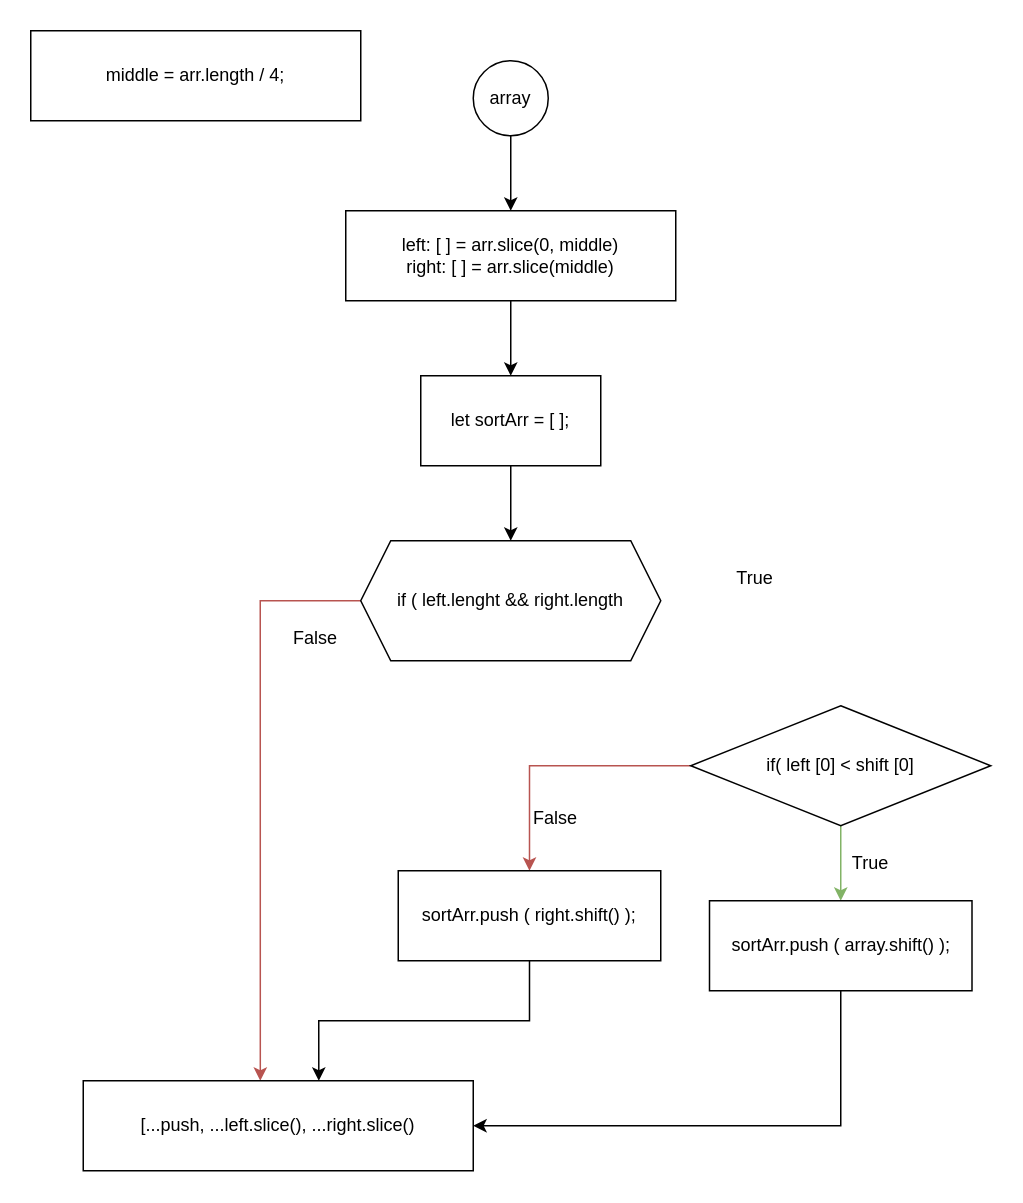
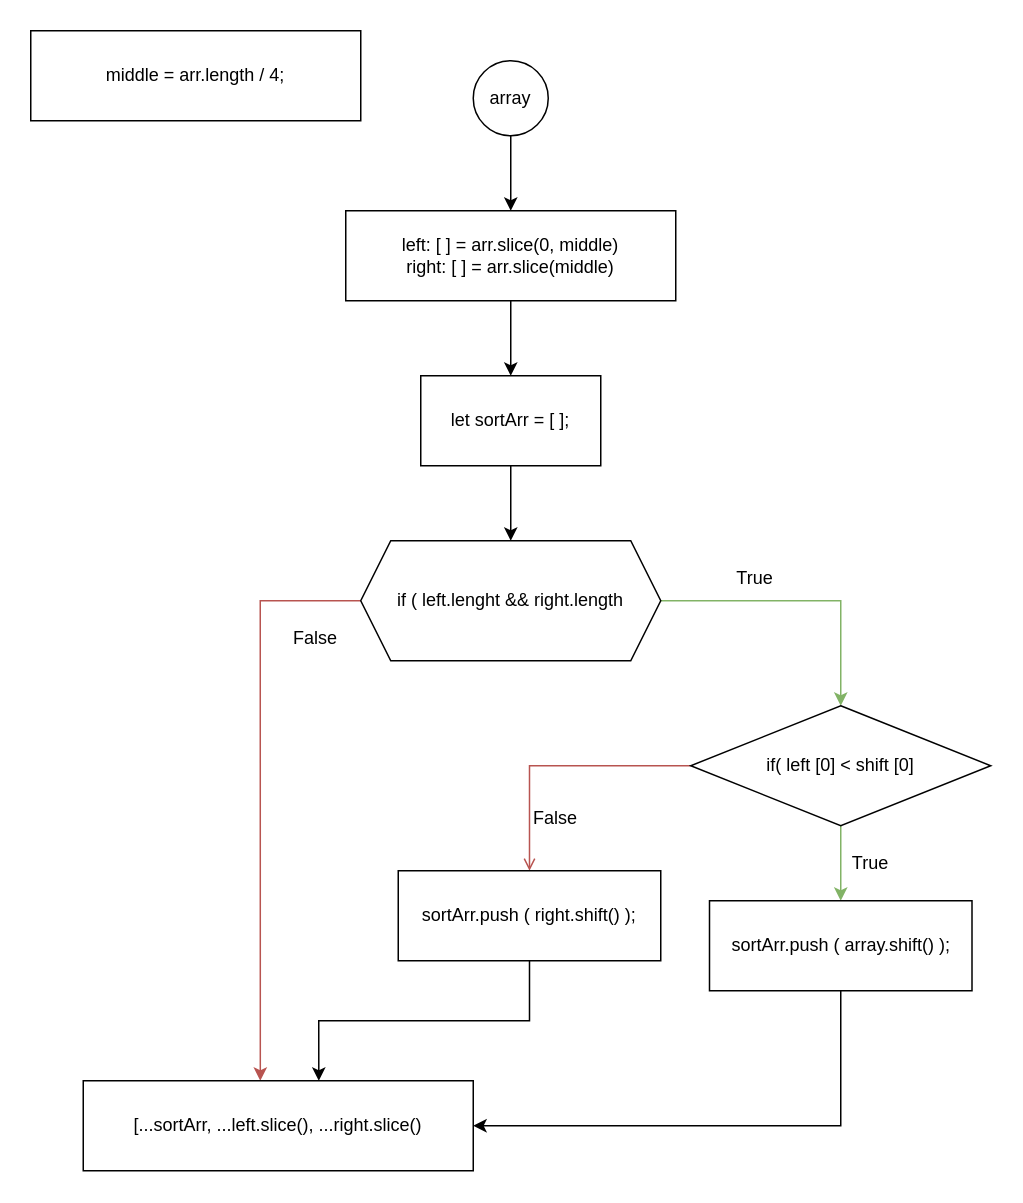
edge "if ( left.lenght && right.length" -> "if( left [0] < shift [0]": added
edge "if( left [0] < shift [0]" -> "sortArr.push ( right.shift() );": arrowhead classic -> open
node "[...push, ...left.slice(), ...right.slice()": label "[...push, ...left.slice(), ...right.slice()" -> "[...sortArr, ...left.slice(), ...right.slice()"
